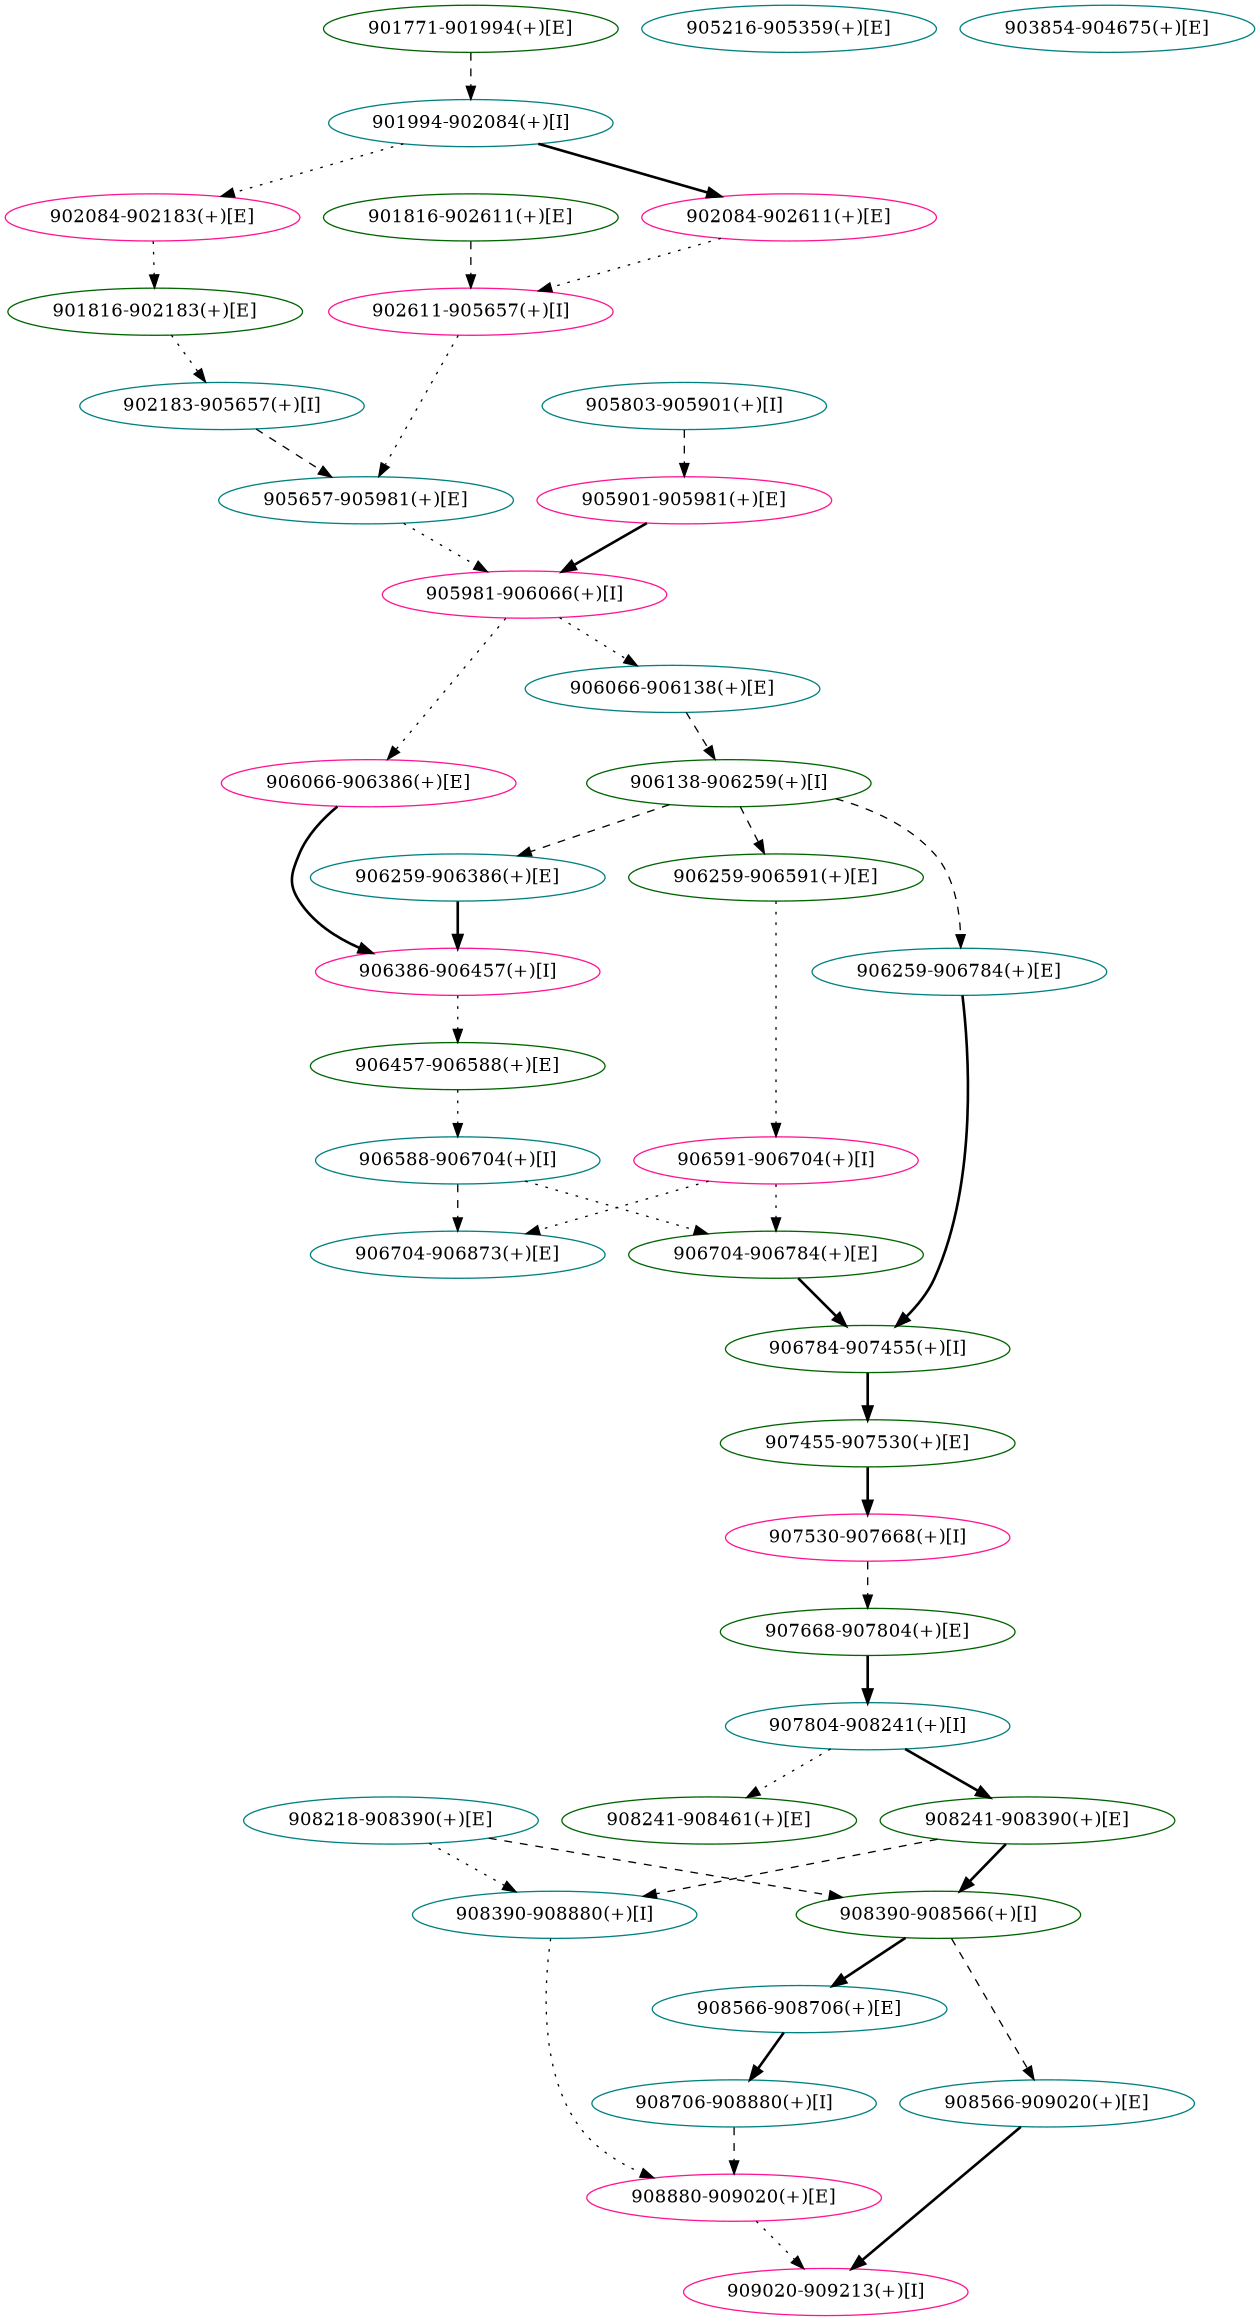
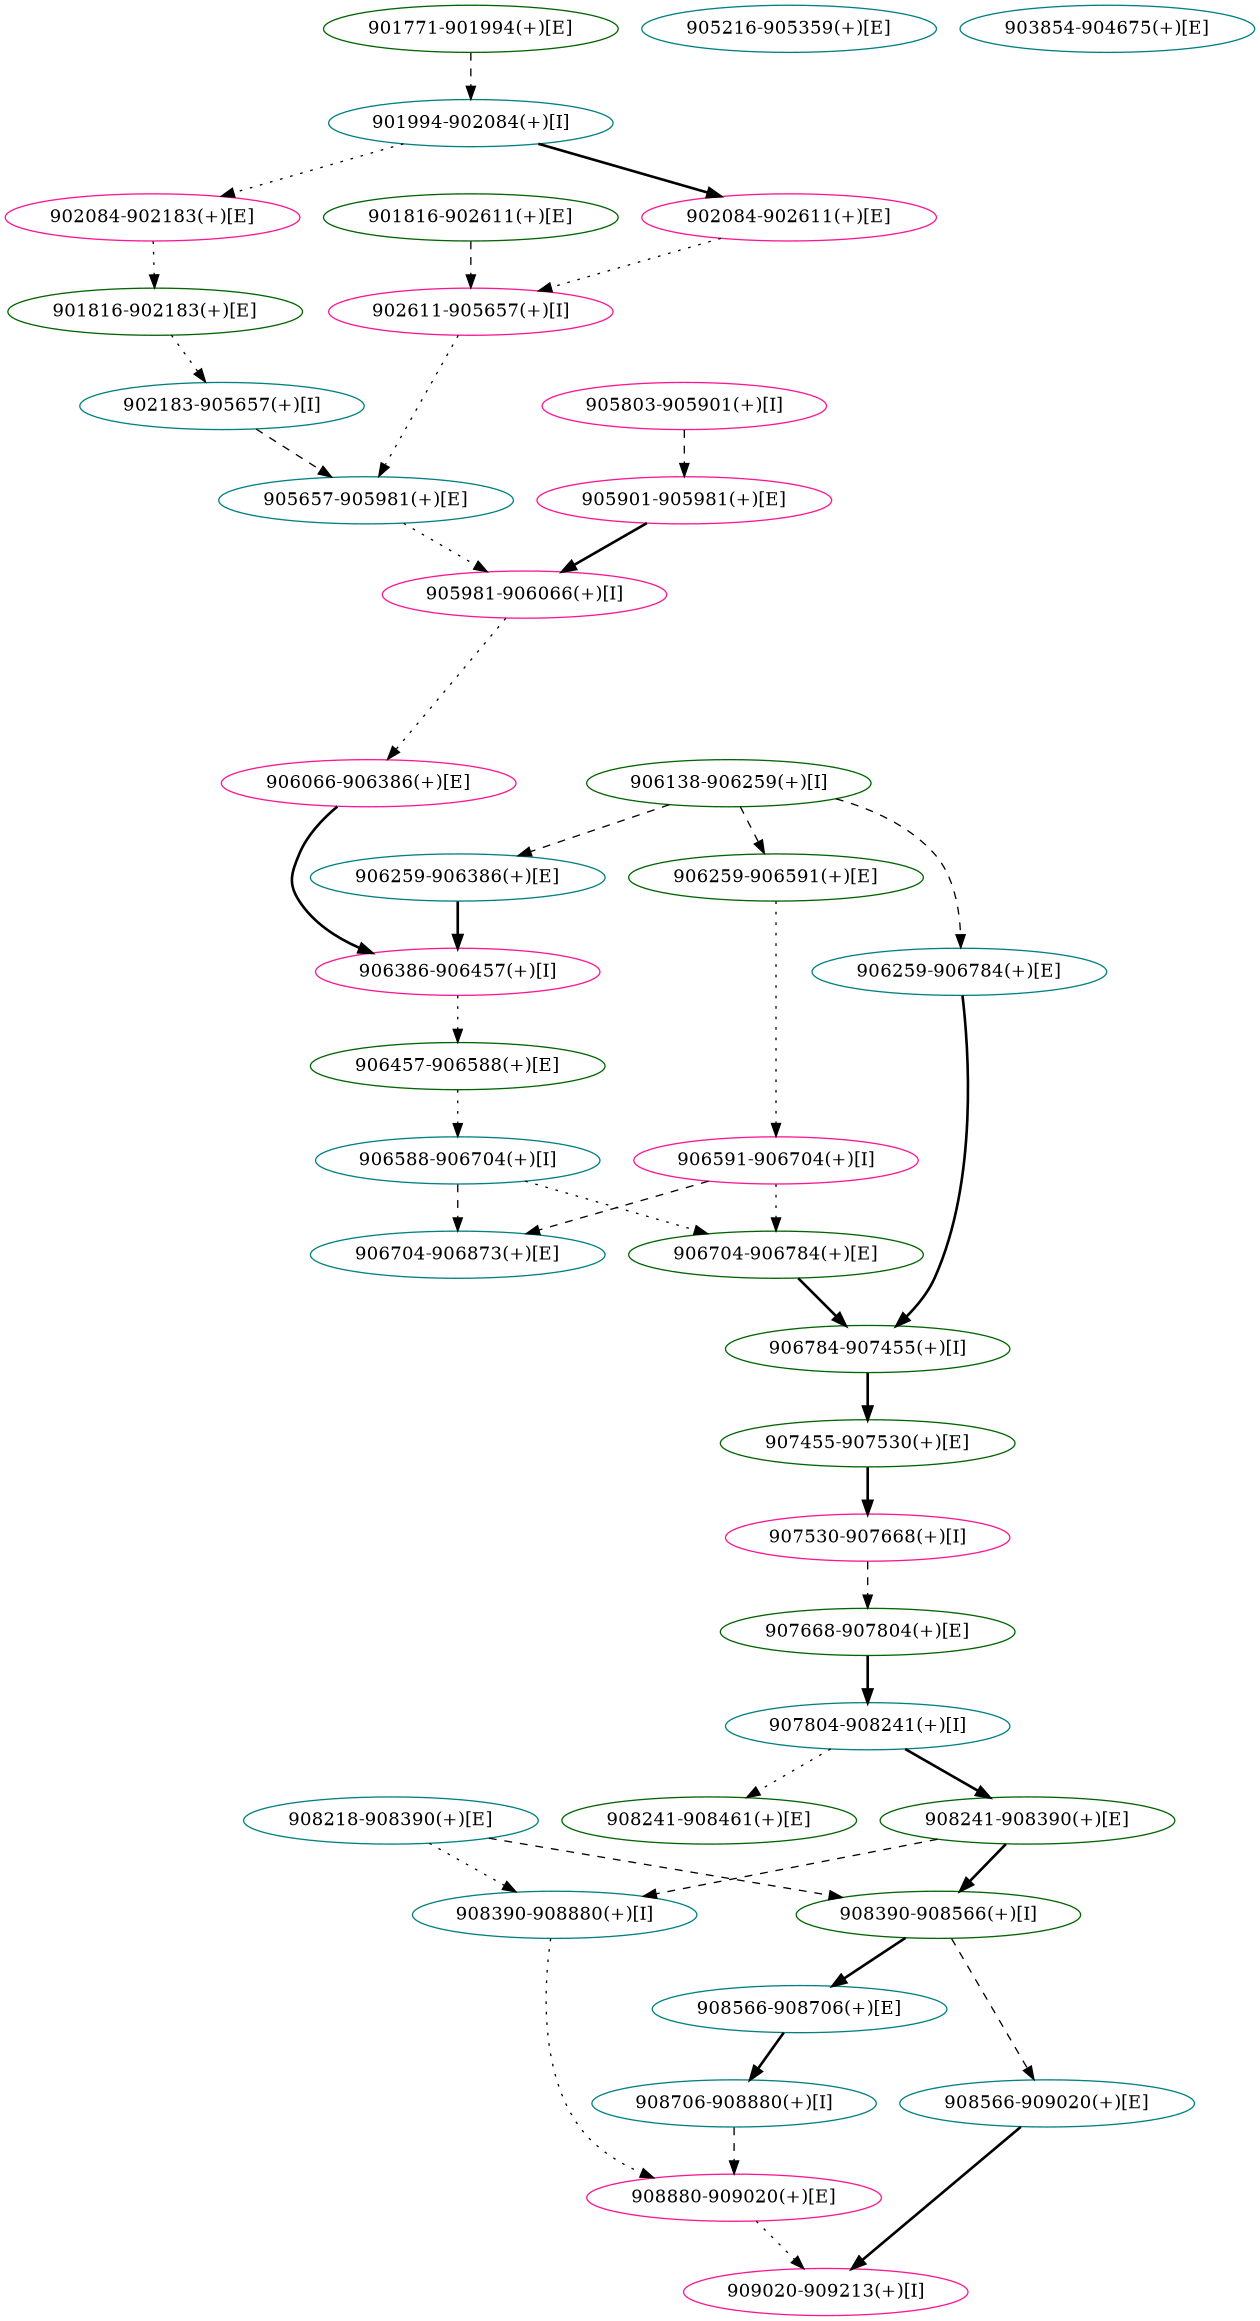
node "905803-905901(+)[I]": color teal -> deeppink
node "906066-906138(+)[E]": removed
edge "906591-906704(+)[I]" -> "906704-906873(+)[E]": style dotted -> dashed
